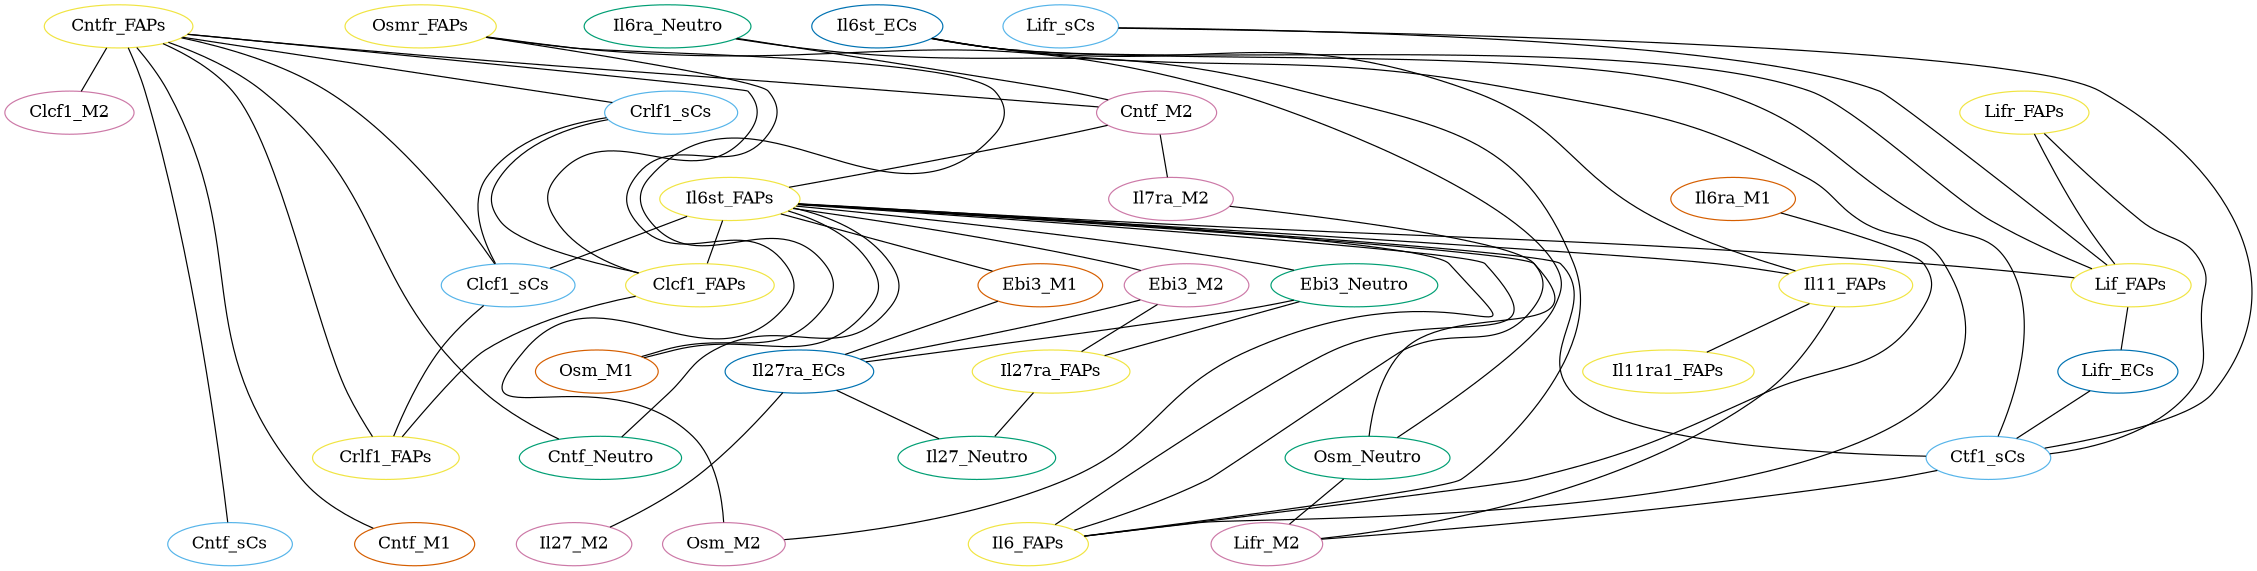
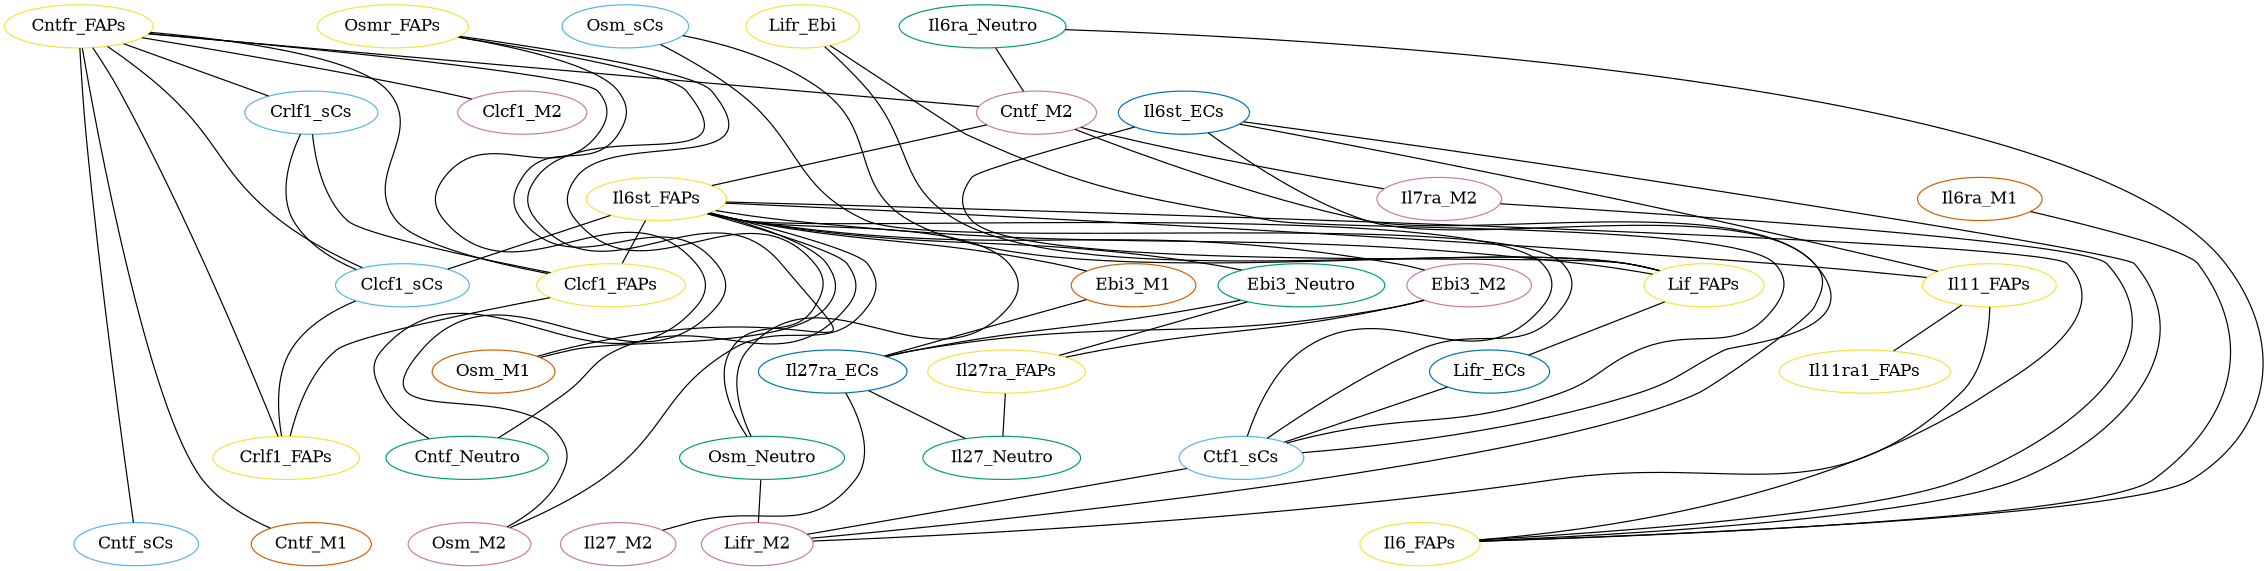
node "Lifr_sCs": label "Lifr_sCs" -> "Osm_sCs"
node "Lifr_FAPs": label "Lifr_FAPs" -> "Lifr_Ebi"
edge "Cntf_M2" -- "Lifr_M2": added
